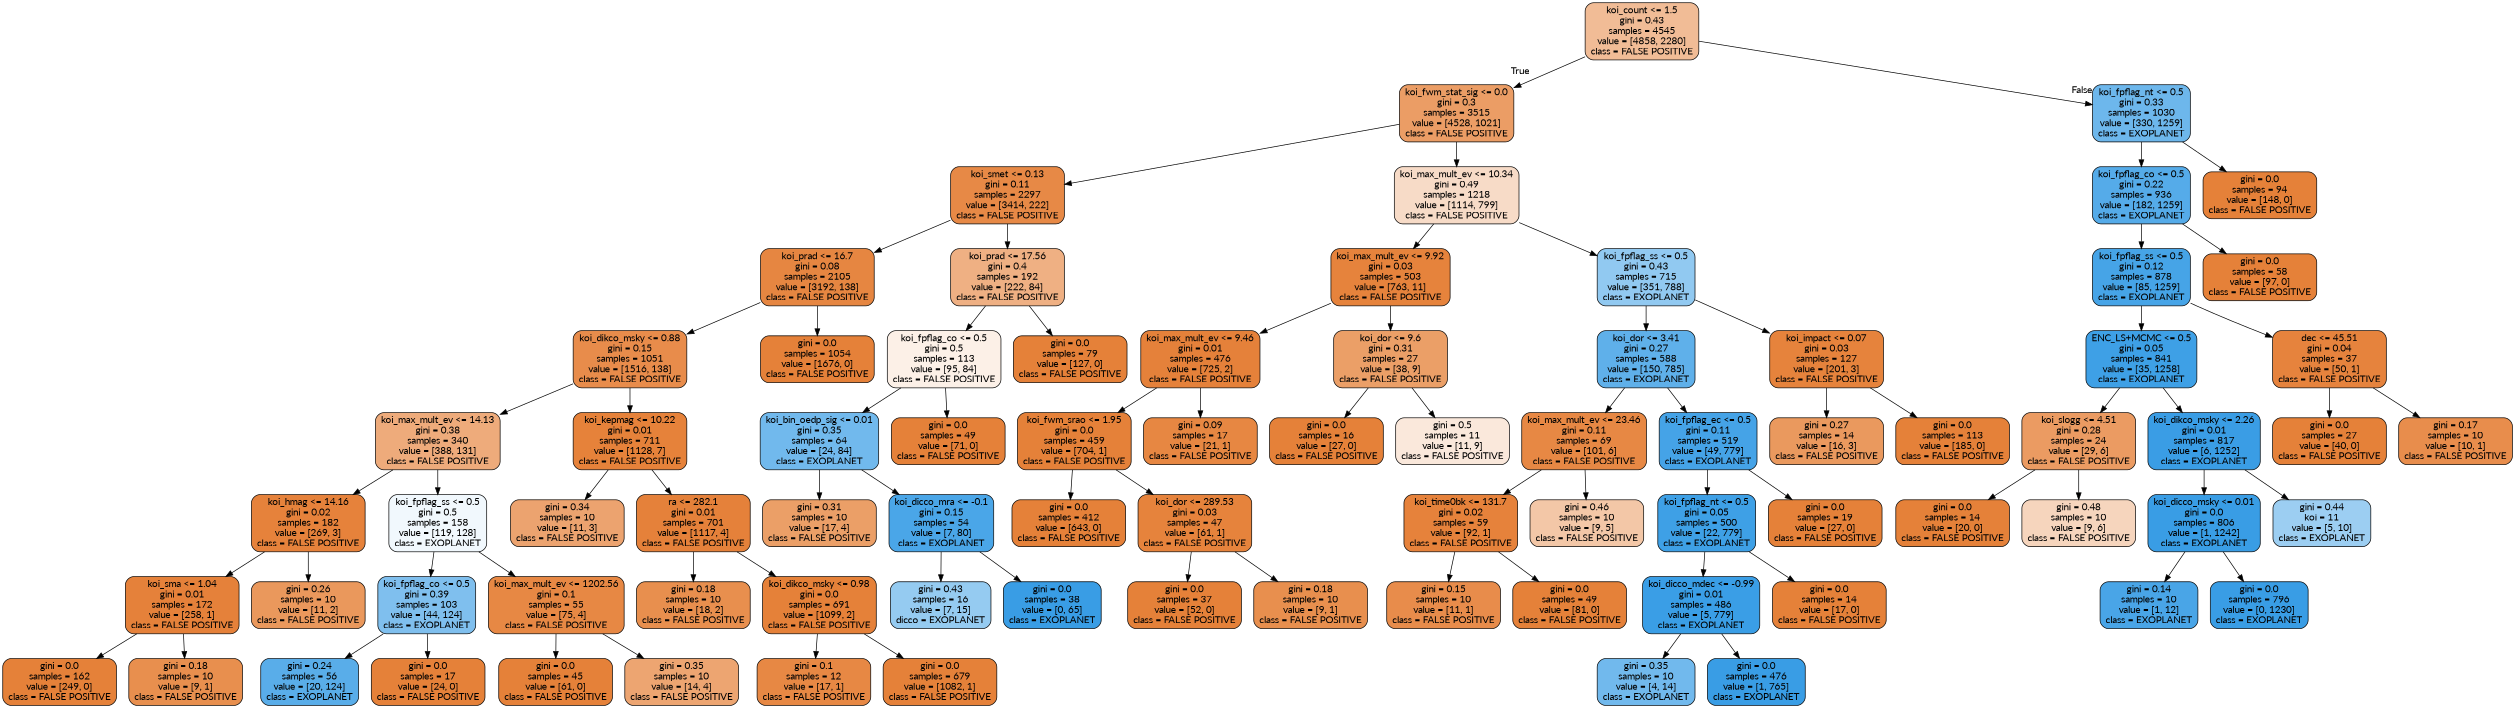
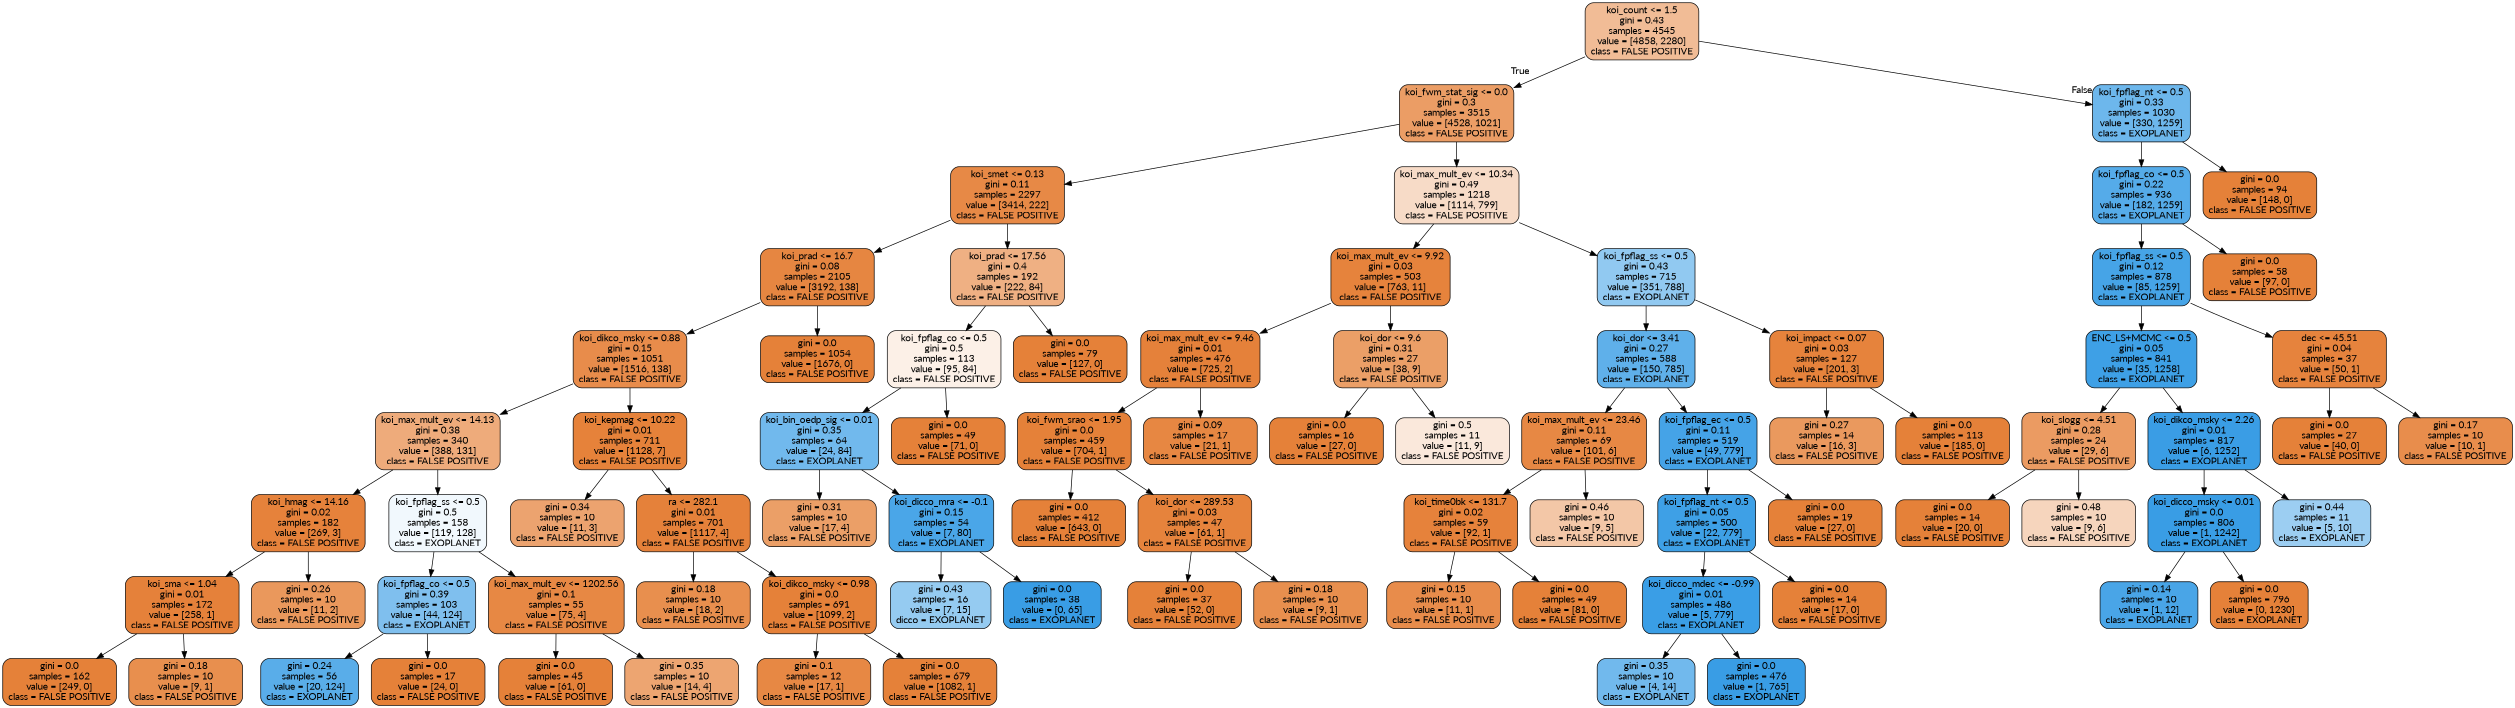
node "gini = 0.44 koi = 11 value = [5, 10] class = EXOPLANET": label "gini = 0.44 koi = 11 value = [5, 10] class = EXOPLANET" -> "gini = 0.44 samples = 11 value = [5, 10] class = EXOPLANET"
node "gini = 0.0 samples = 796 value = [0, 1230] class = EXOPLANET": fillcolor #399de5ff -> #e58139ff
